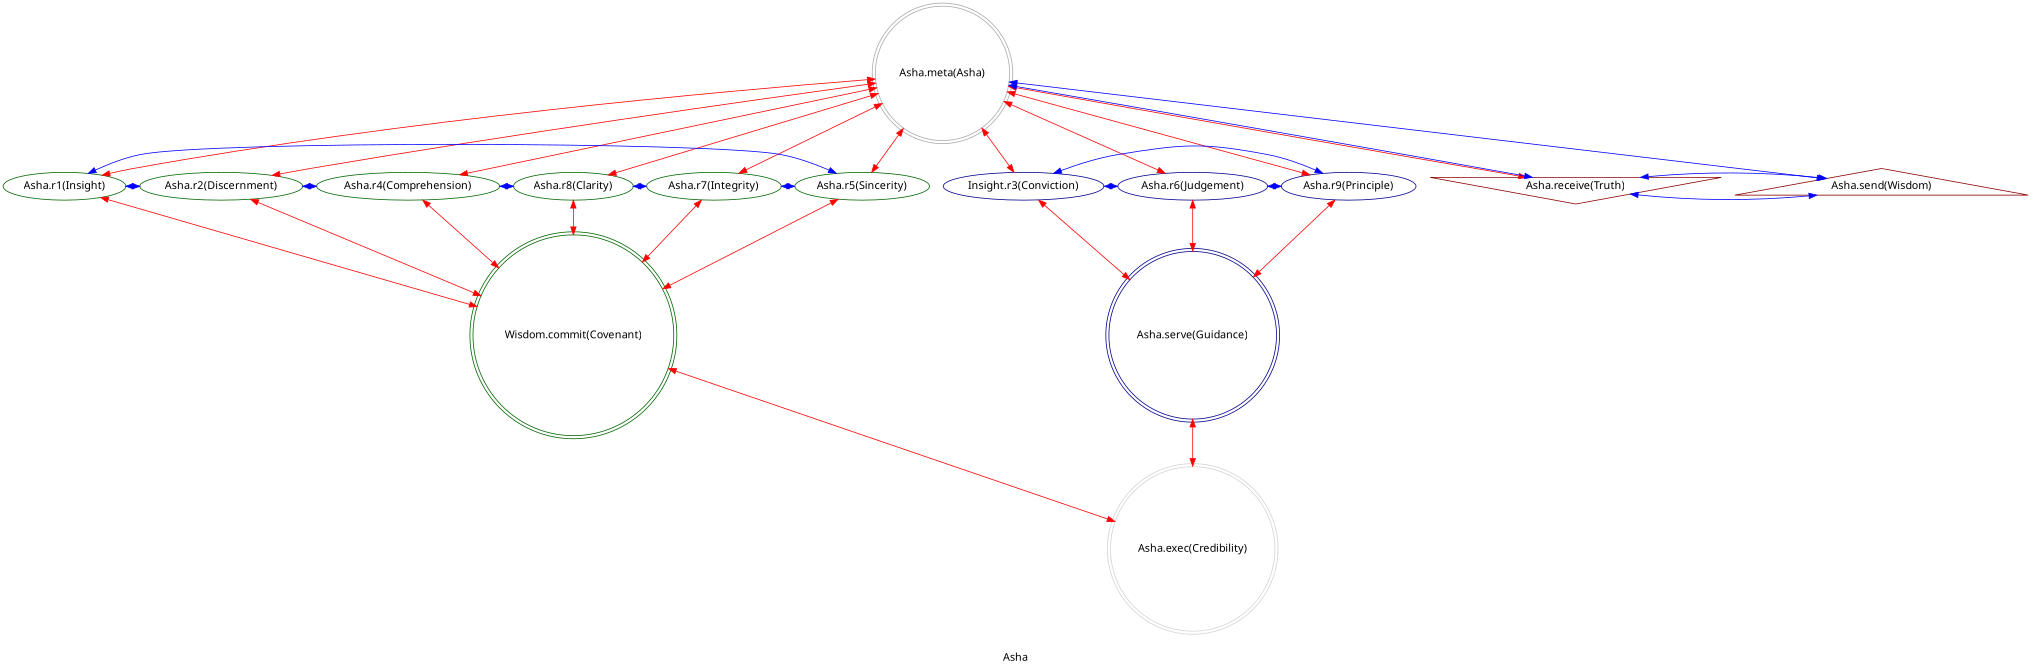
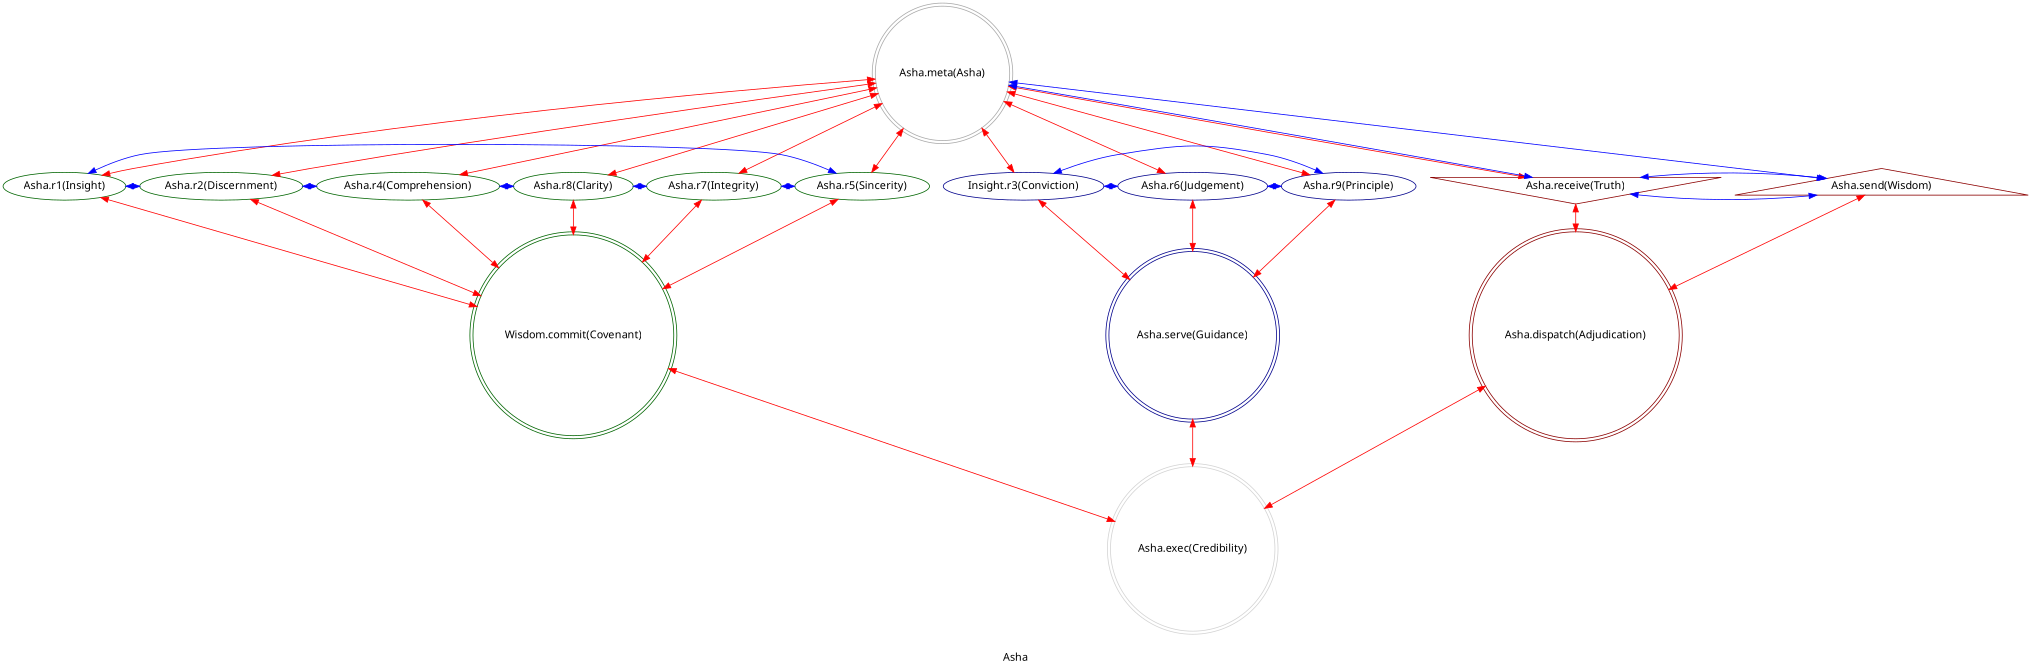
node "Asha.dispatch(Adjudication)": added
